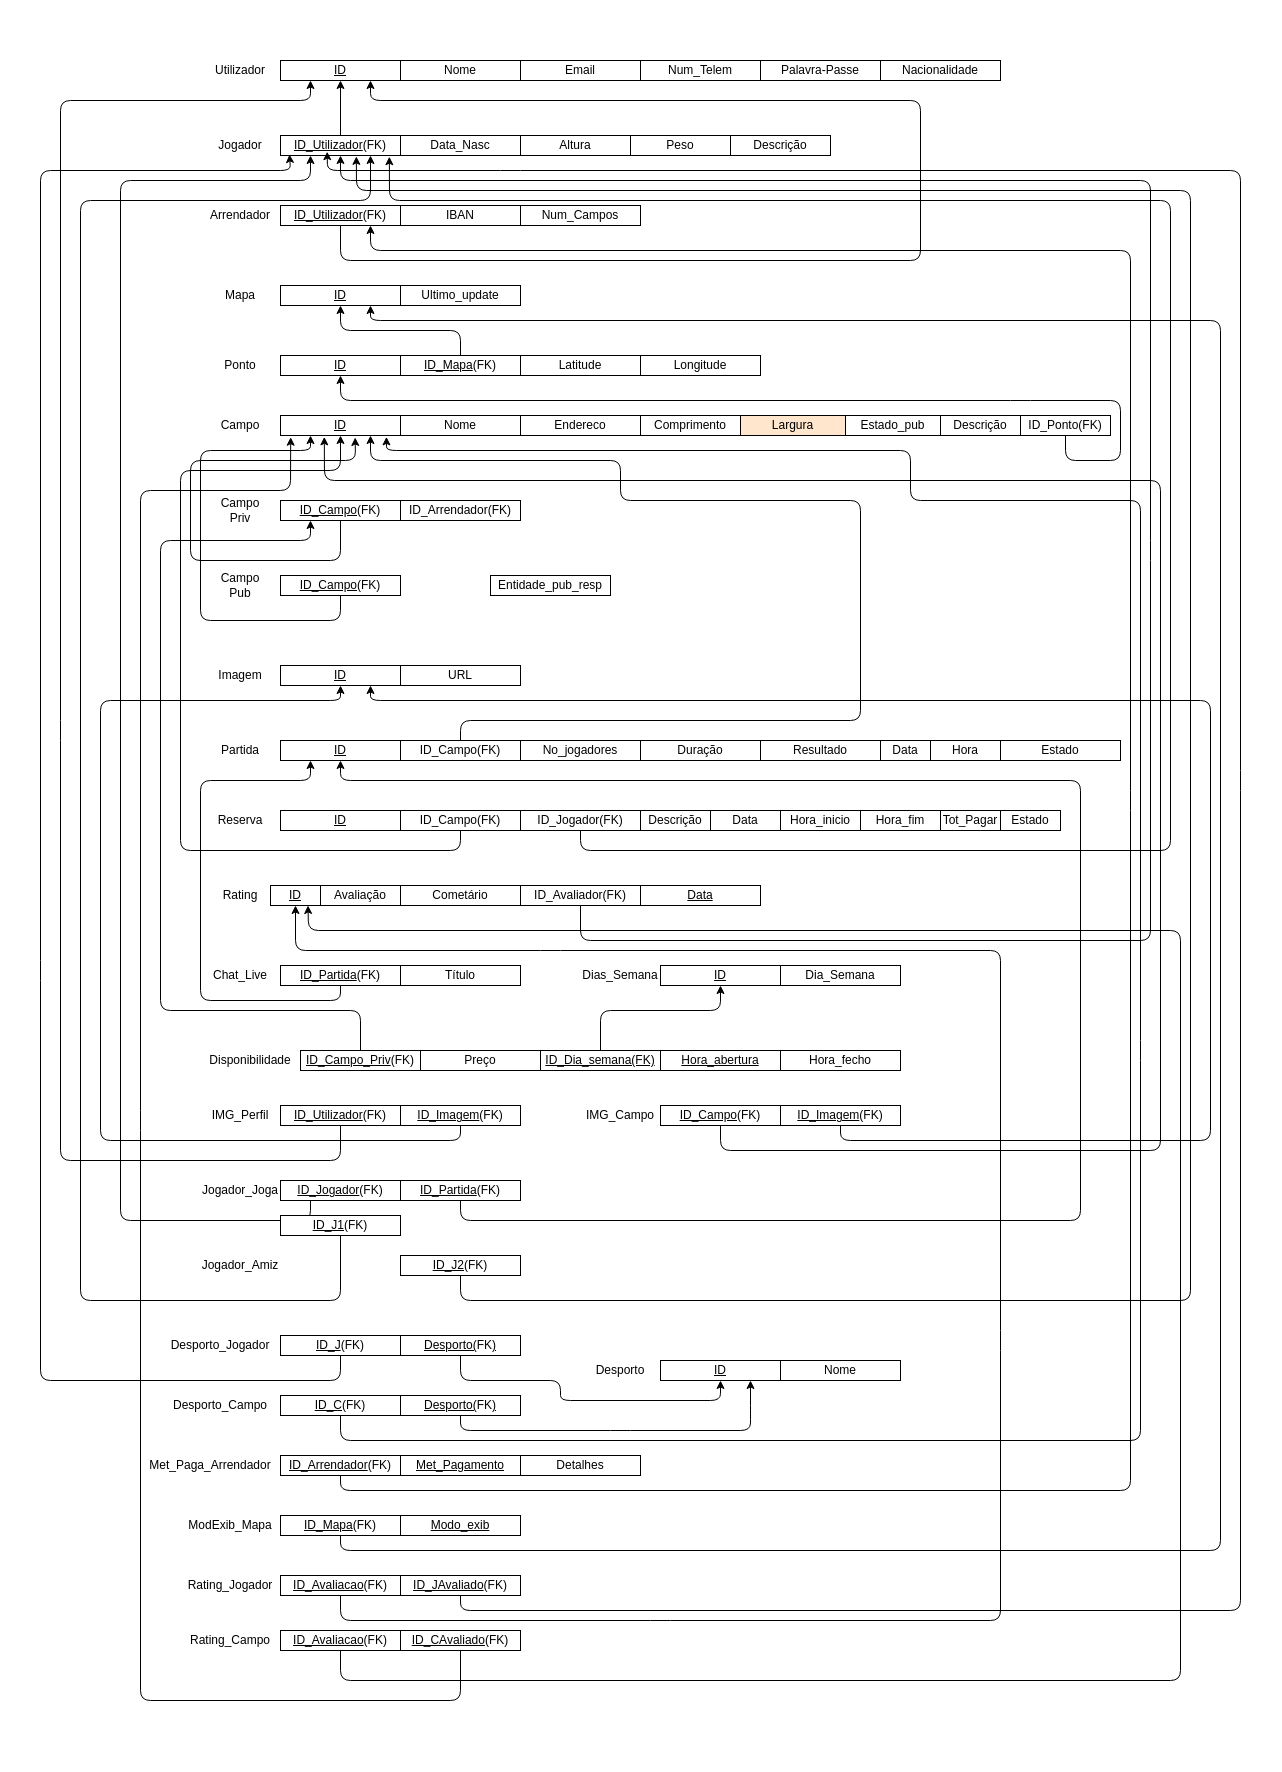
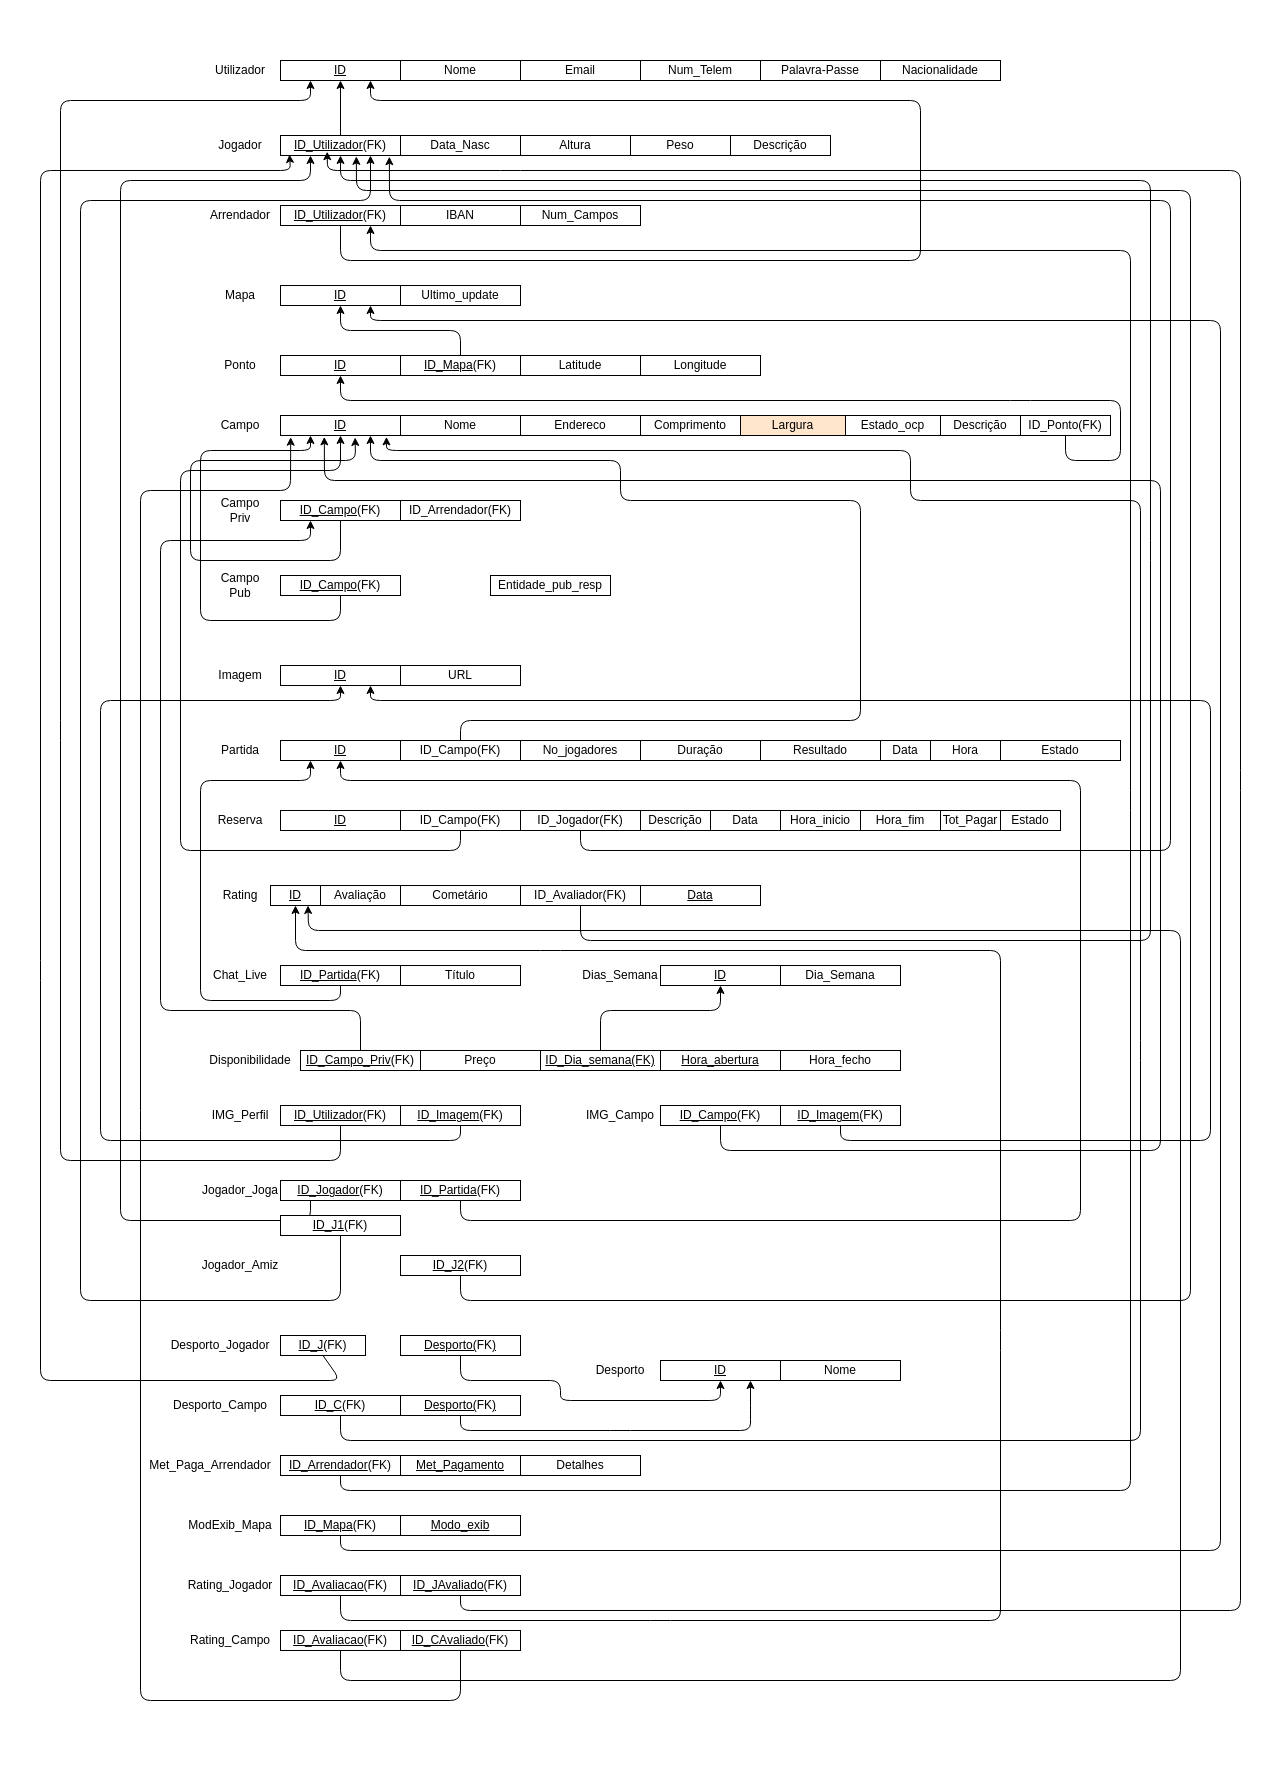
node "Estado_pub": label "Estado_pub" -> "Estado_ocp"
node "ID_J(FK)": size 120x20 -> 85x20
